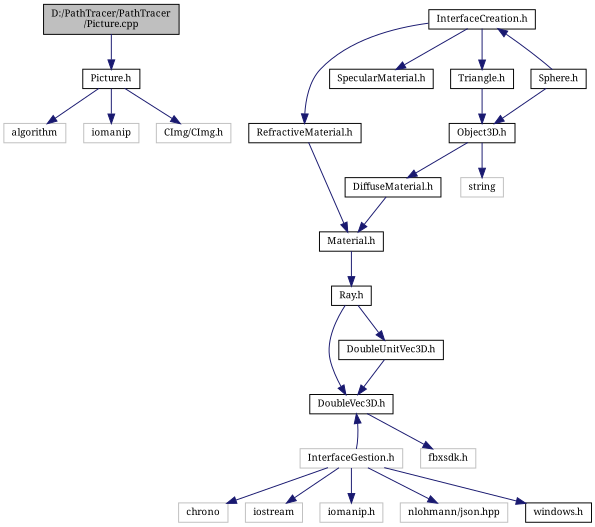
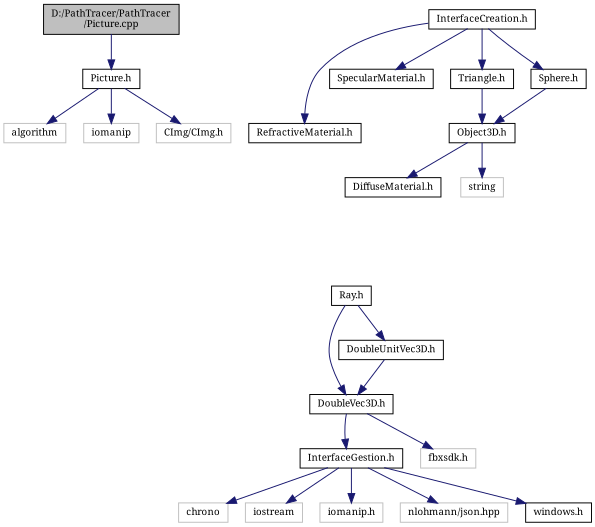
edge "Sphere.h" -> "InterfaceCreation.h": reversed
node "Material.h": removed
edge "InterfaceGestion.h" -> "DoubleVec3D.h": reversed
node "InterfaceGestion.h": color grey75 -> black
